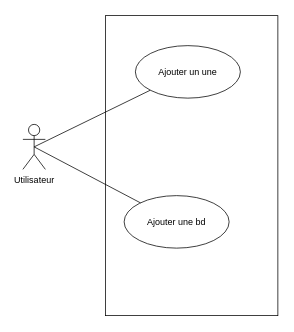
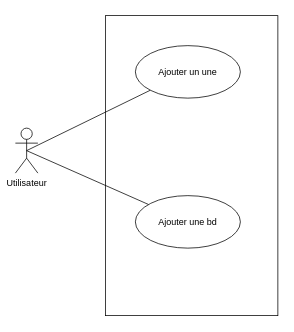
node "Utilisateur": moved (34, 147) -> (27, 150)
node "Ajouter une bd": moved (177, 222) -> (188, 222)
